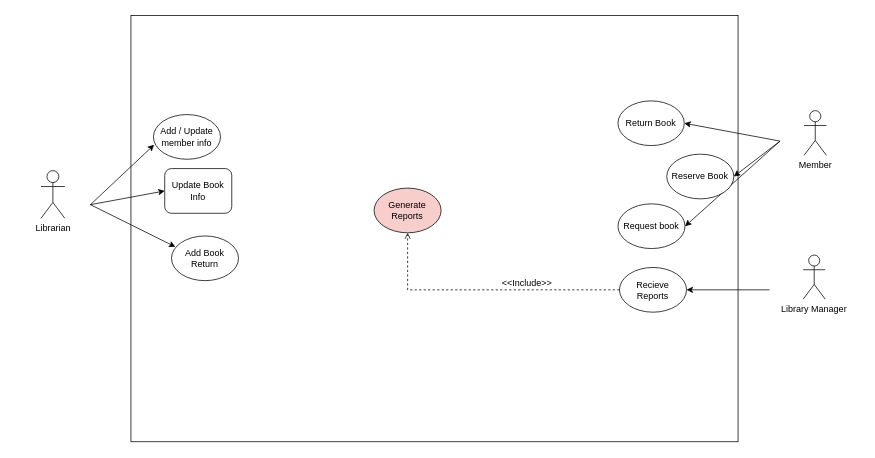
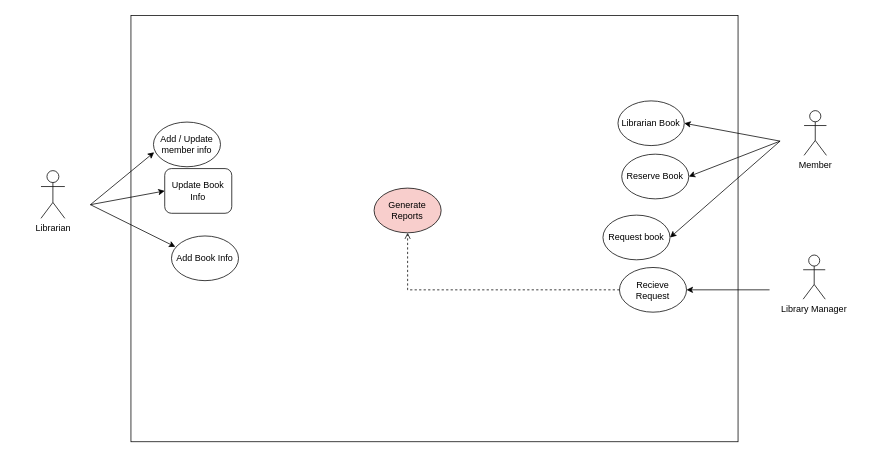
node "Return Book": label "Return Book" -> "Librarian Book"
node "Add / Update member info": moved (187, 137) -> (187, 144)
node "Reserve Book": moved (700, 176) -> (655, 176)
node "Request book": moved (651, 226) -> (636, 237)
node "Add Book Return": label "Add Book Return" -> "Add Book Info"
node "<<Include>>": removed
node "Recieve Reports": label "Recieve Reports" -> "Recieve Request"
